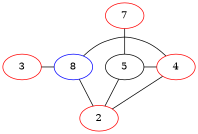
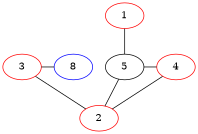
node "7": label "7" -> "1"
edge "8" -- "4": removed
edge "8" -- "2": now "3" -- "2"
